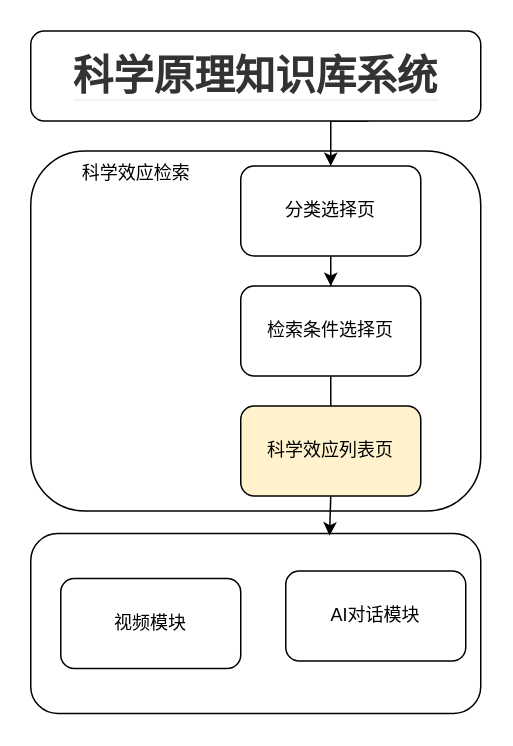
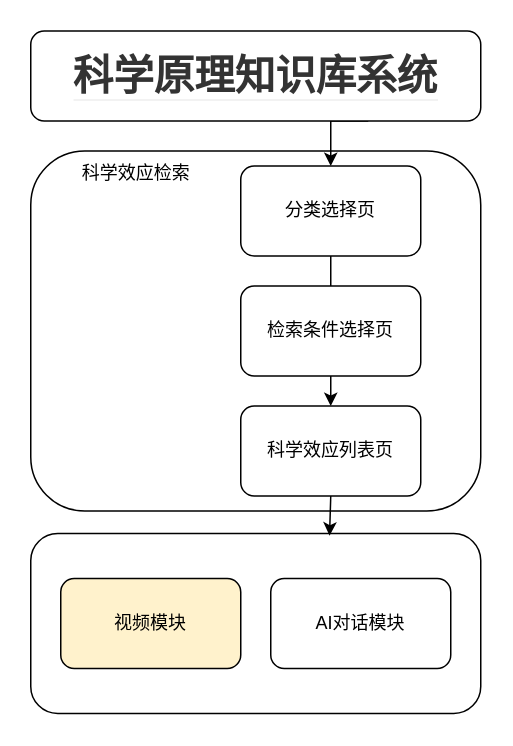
edge "分类选择页" -> "检索条件选择页": arrowhead classic -> none
edge "检索条件选择页" -- "科学效应列表页": arrowhead none -> classic
node "科学效应列表页": fillcolor #fff2cc -> #ffffff
node "AI对话模块": moved (376, 616) -> (361, 623)
node "视频模块": fillcolor #ffffff -> #fff2cc
